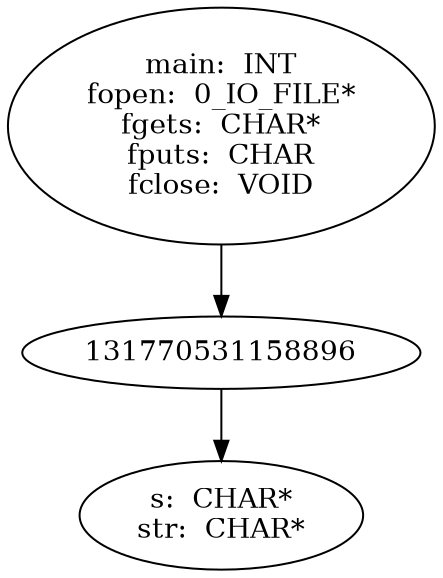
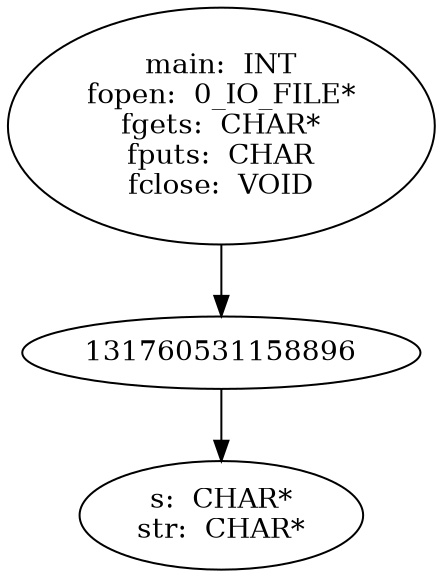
node "131770531158896": label "131770531158896" -> "131760531158896"
